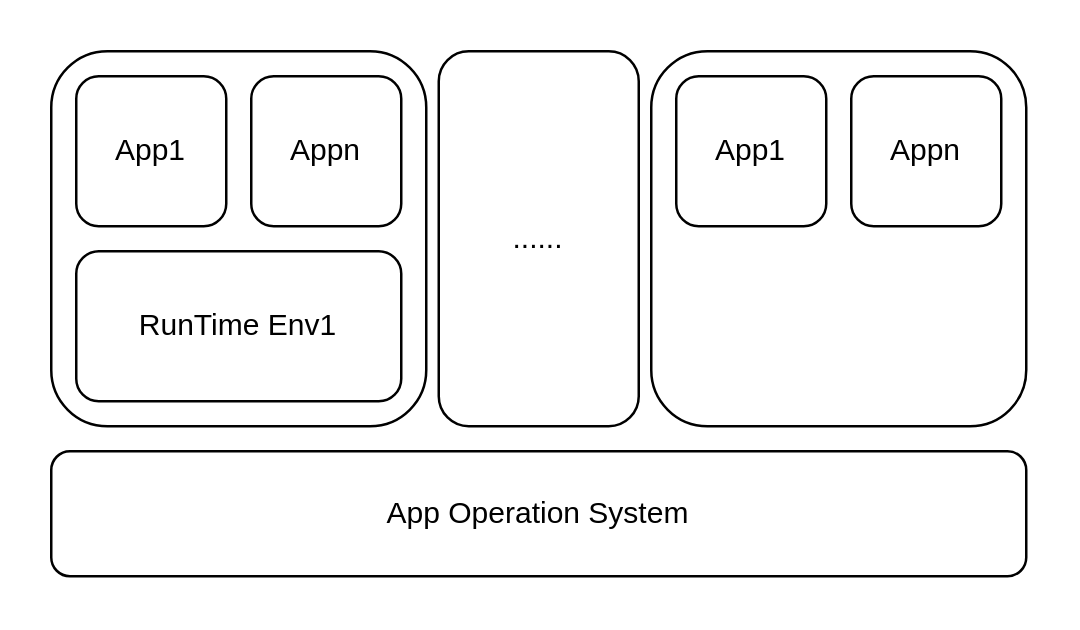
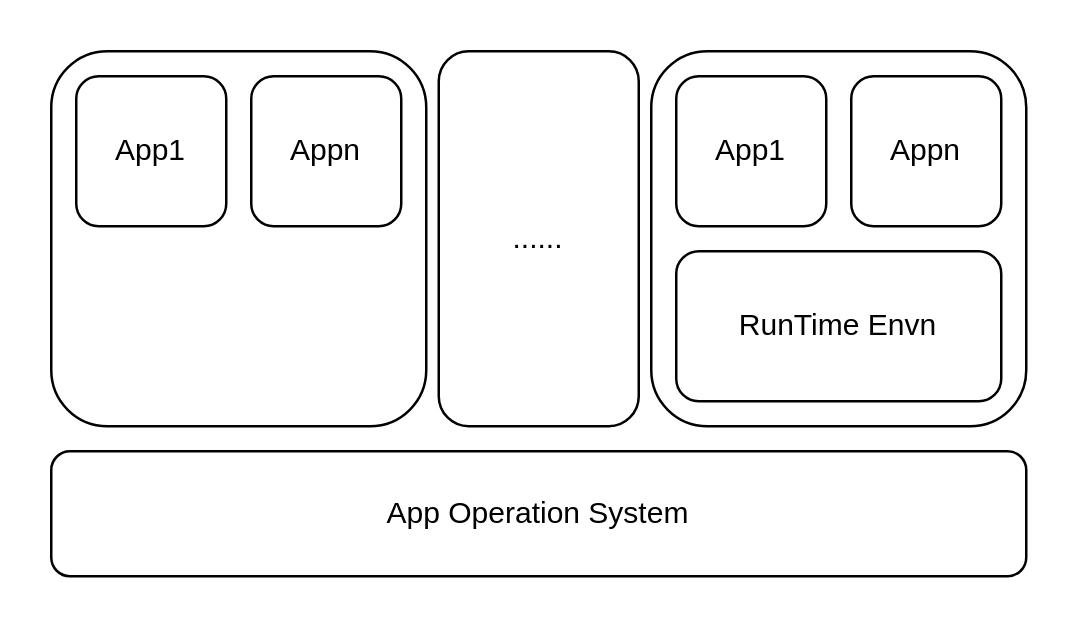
node "RunTime Env1": removed
node "RunTime Envn": added
